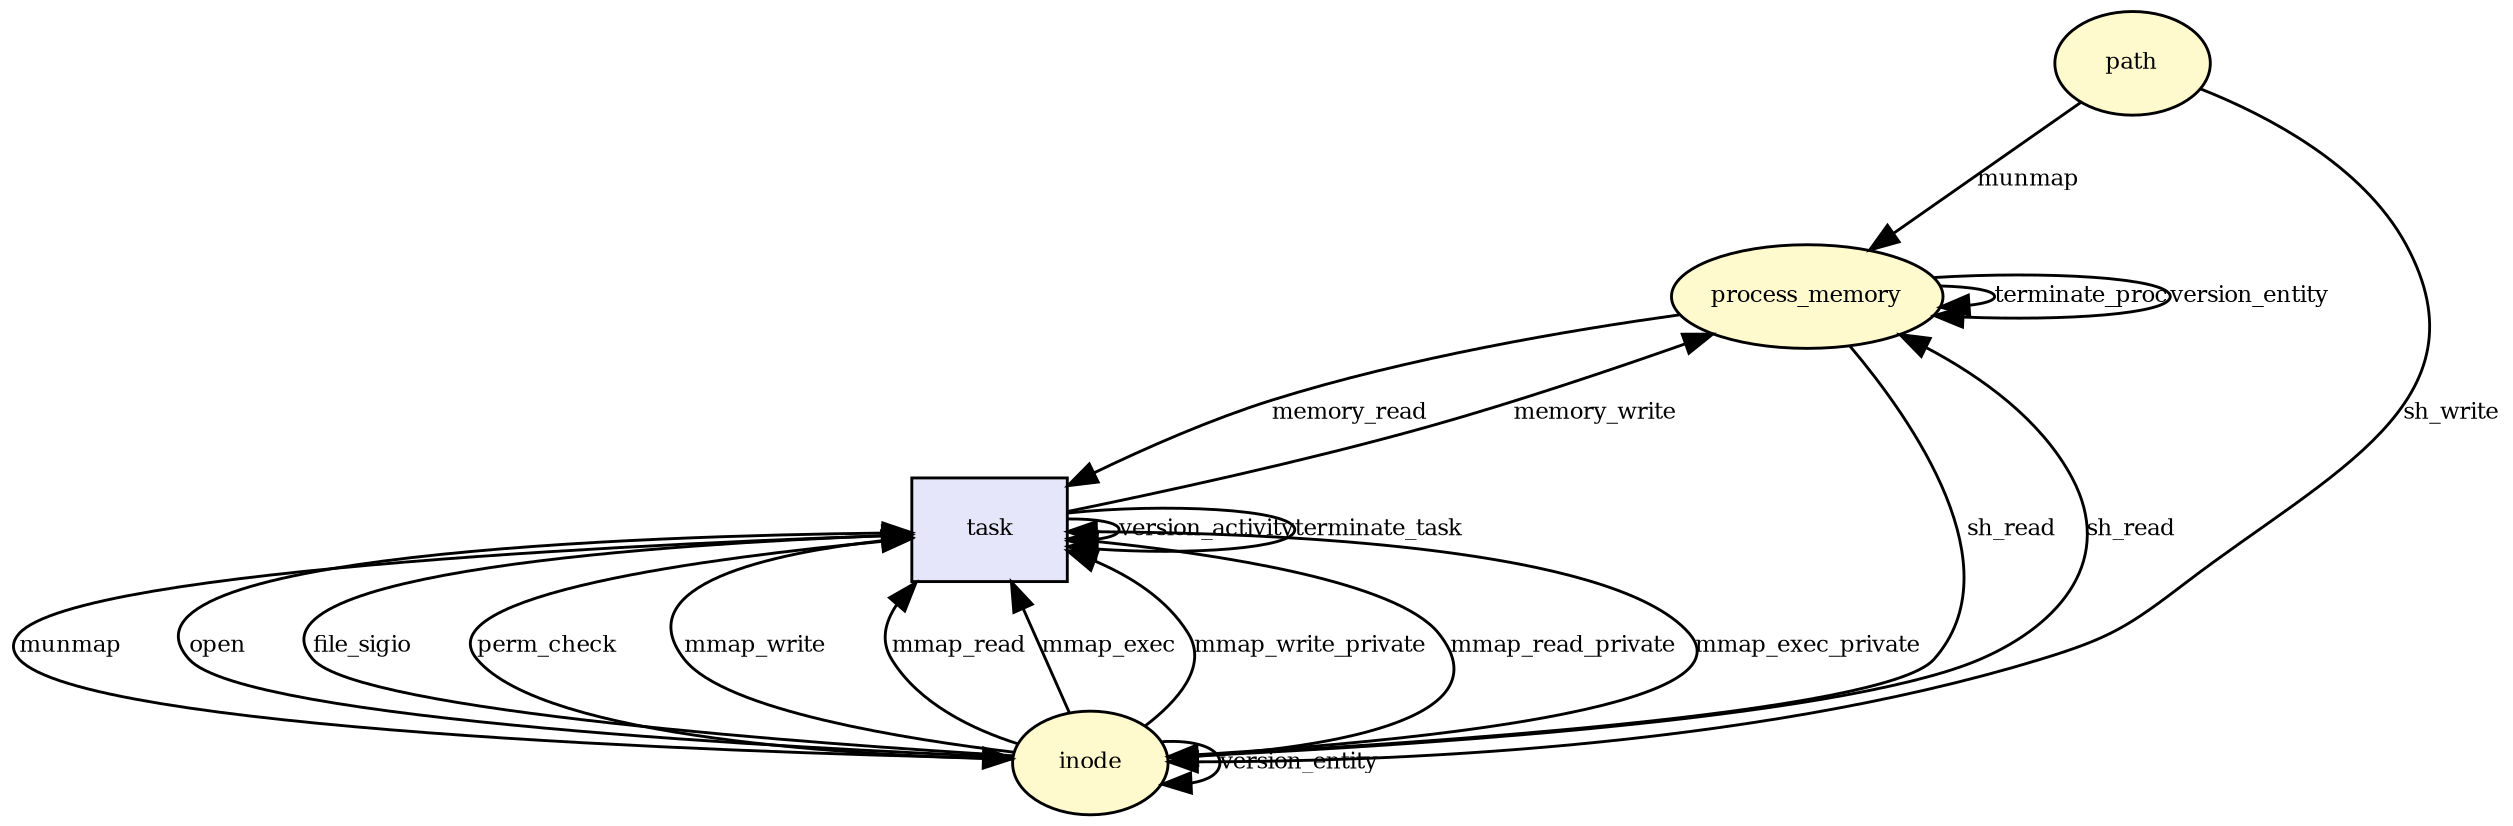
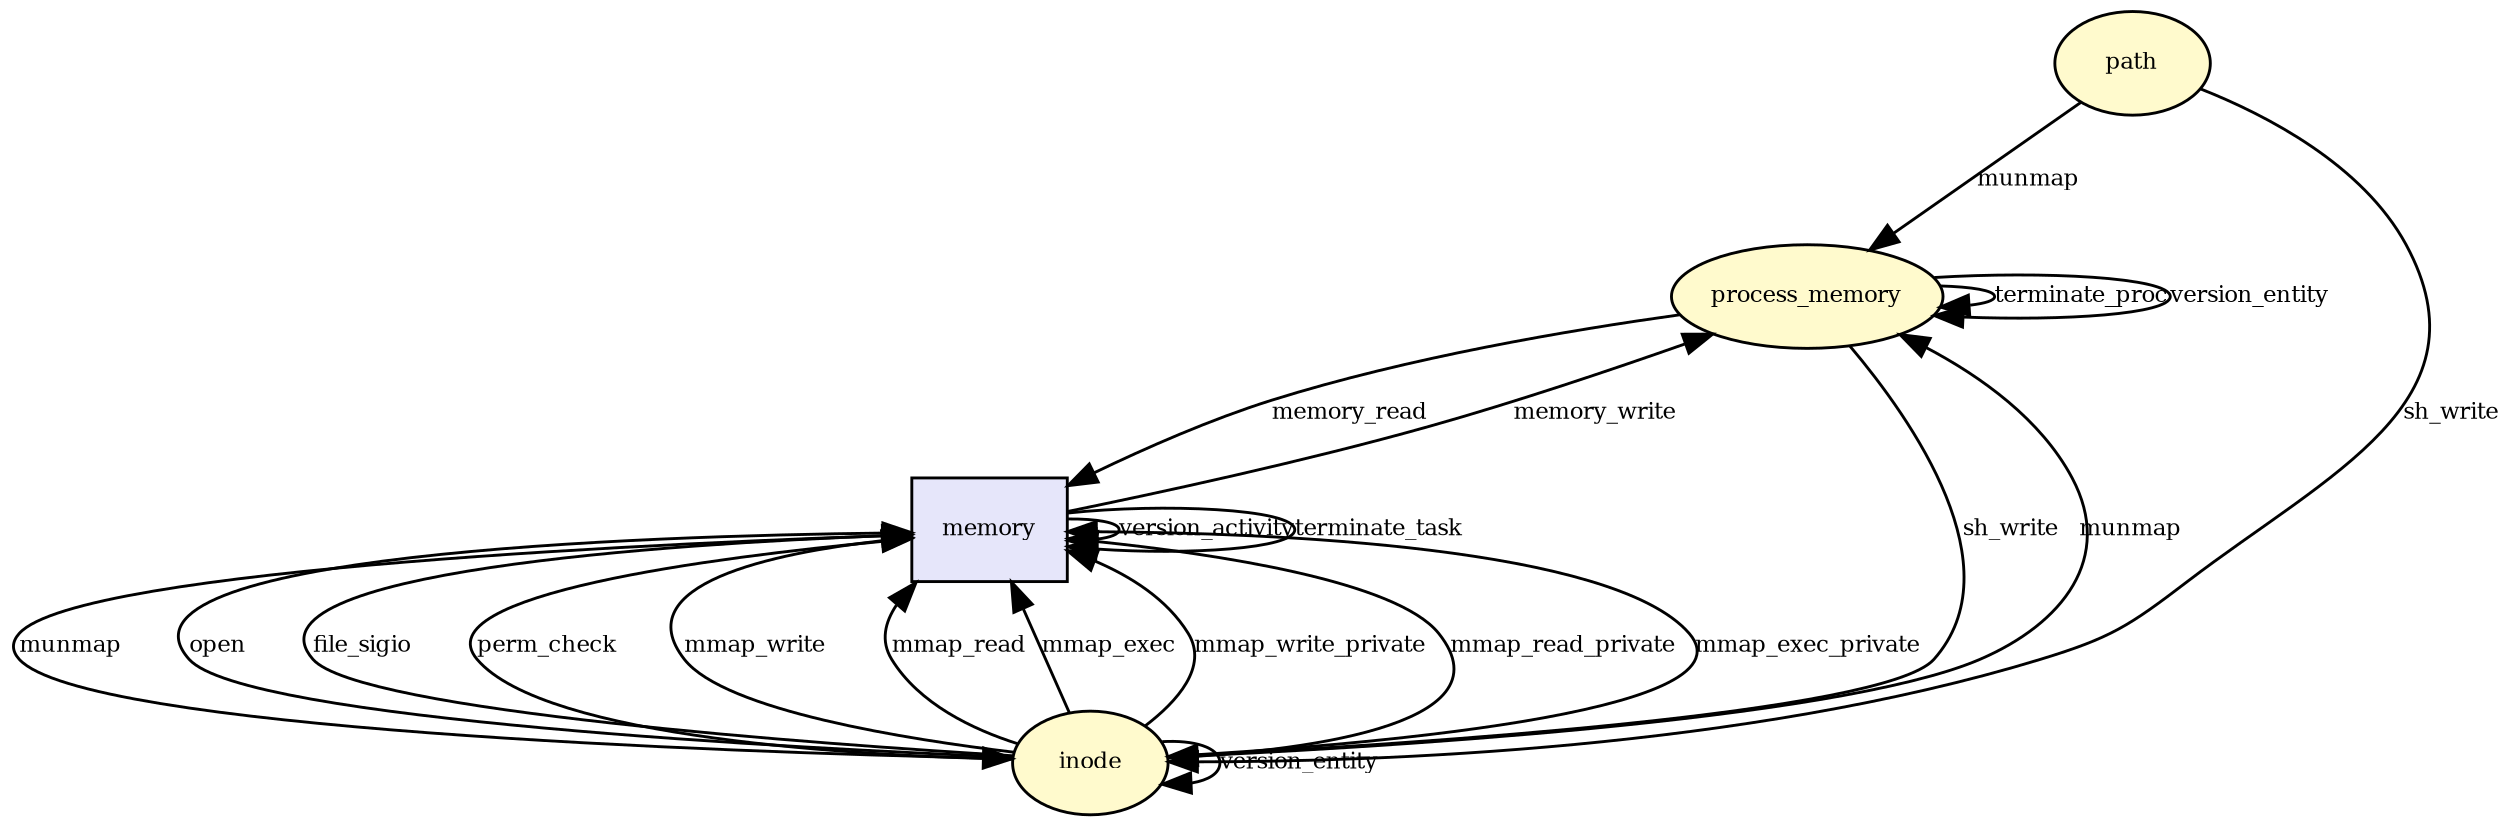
node "task": label "task" -> "memory"
edge "process_memory" -> "inode": label "sh_read" -> "sh_write"
edge "inode" -> "process_memory": label "sh_read" -> "munmap"
